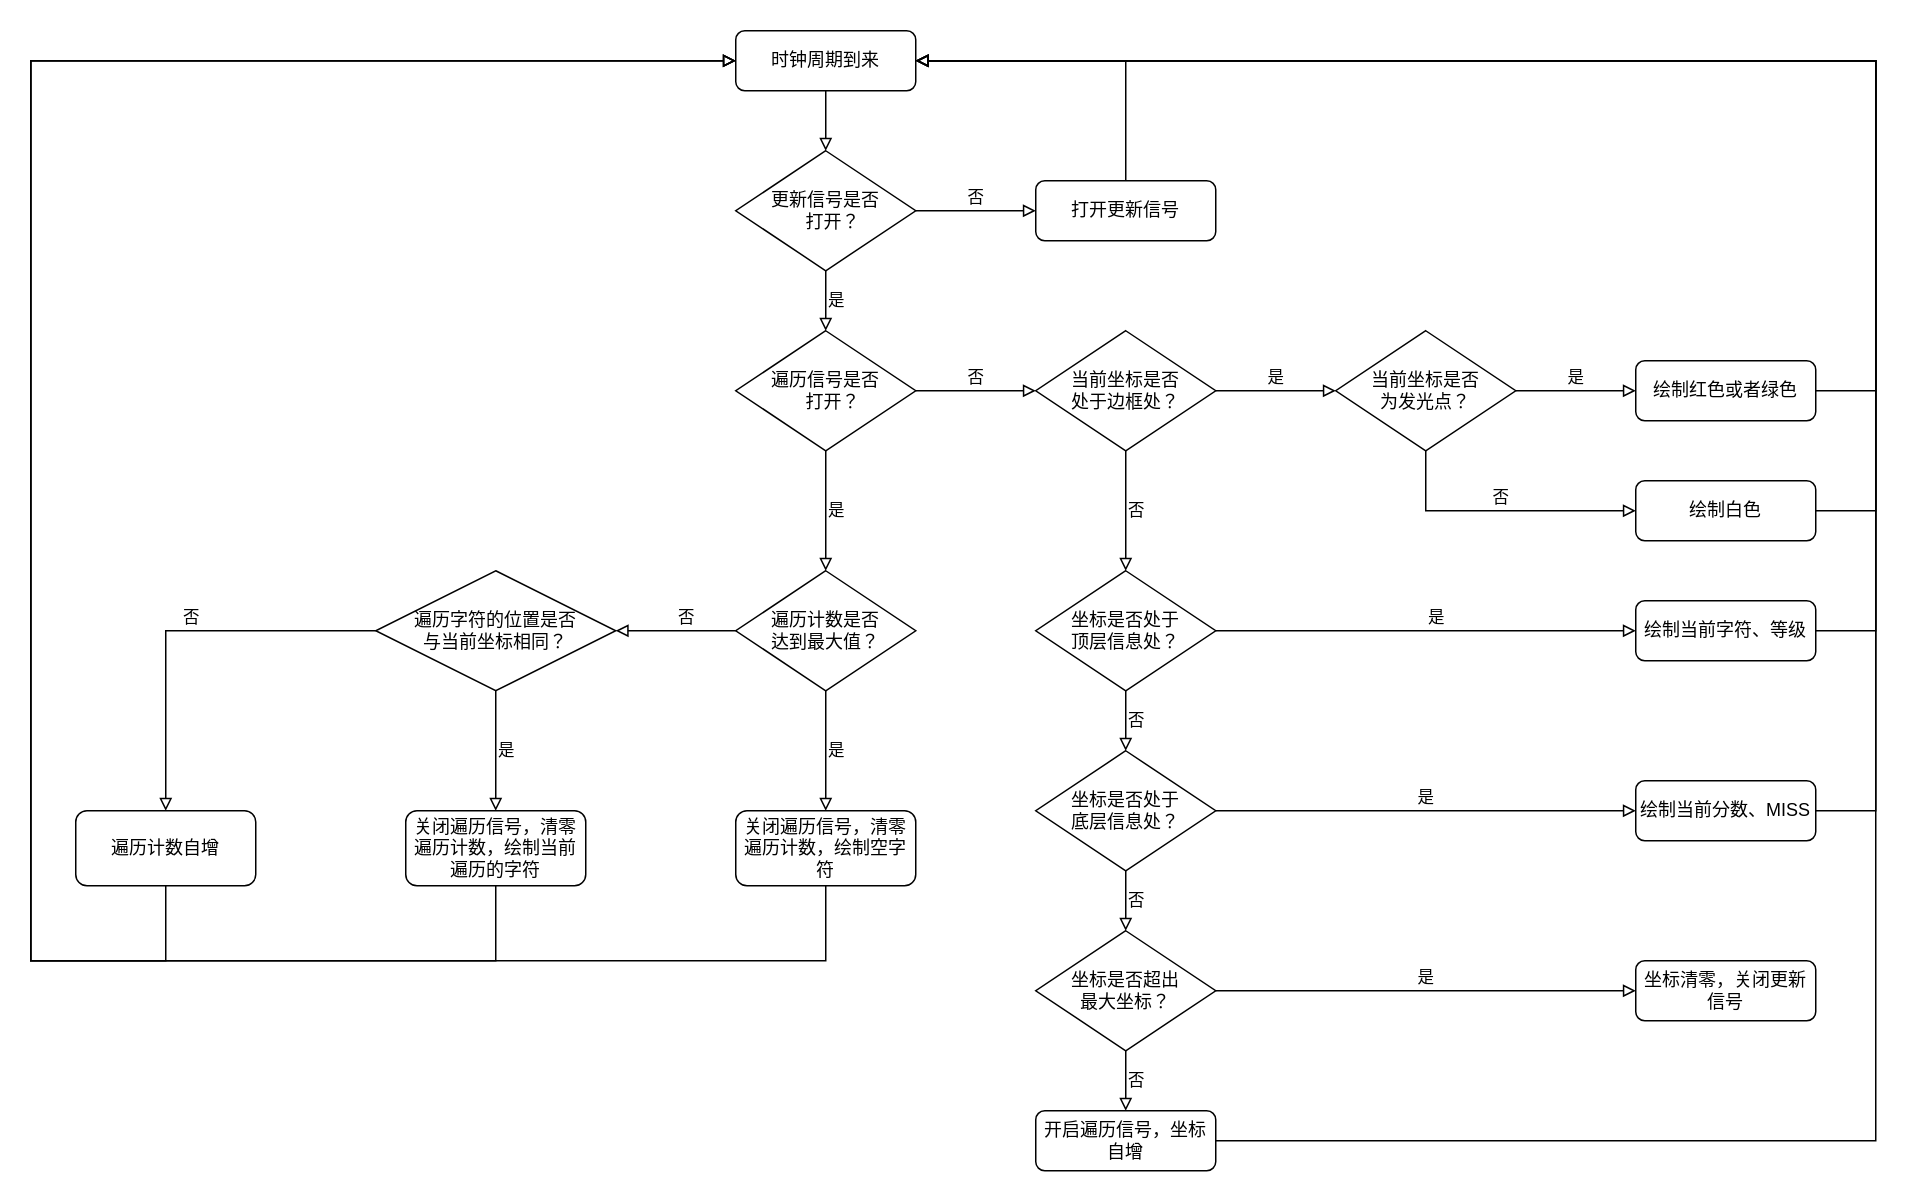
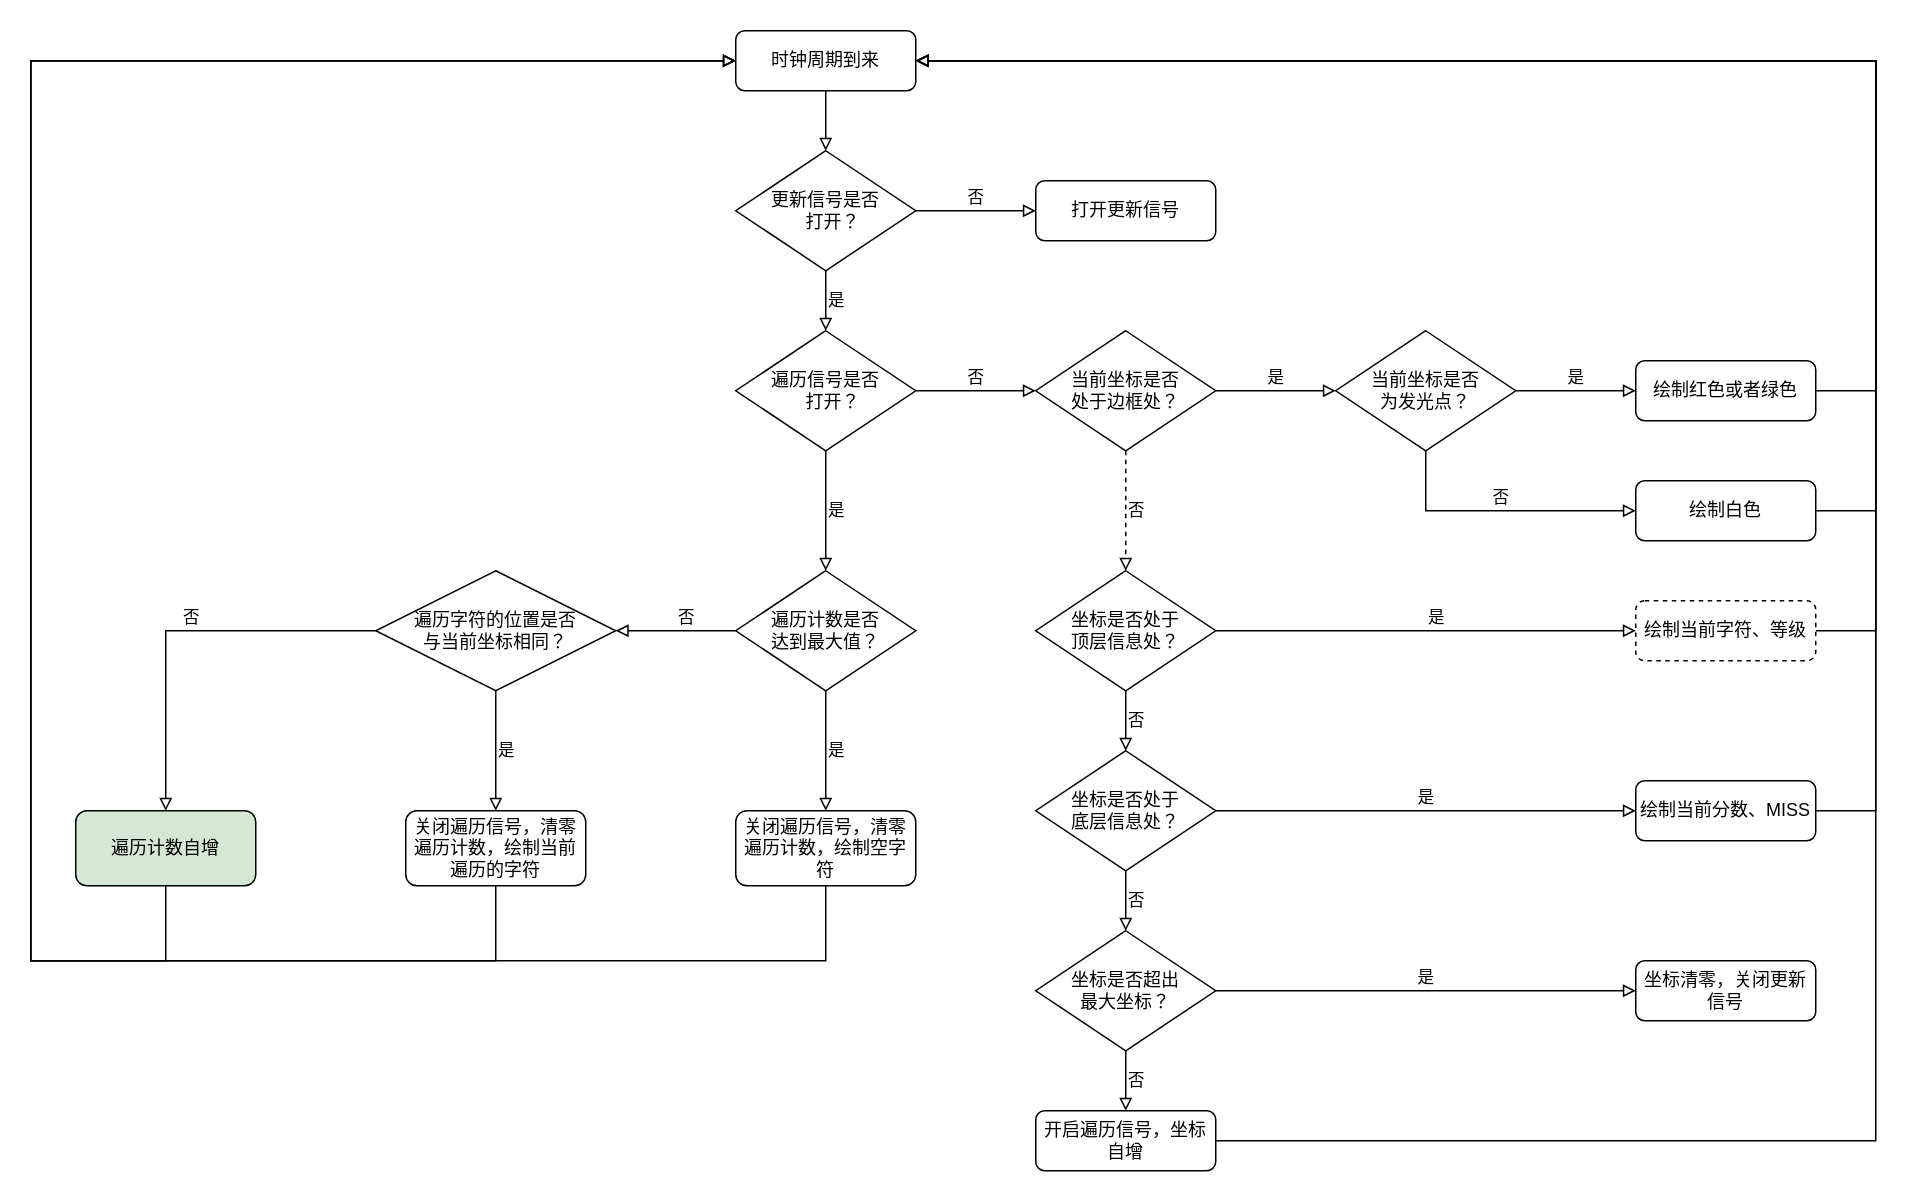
edge "打开更新信号" -> "时钟周期到来": removed
edge "当前坐标是否 处于边框处？" -> "坐标是否处于 顶层信息处？": style solid -> dashed
node "绘制当前字符、等级": style solid -> dashed
node "遍历计数自增": fillcolor #ffffff -> #d5e8d4
